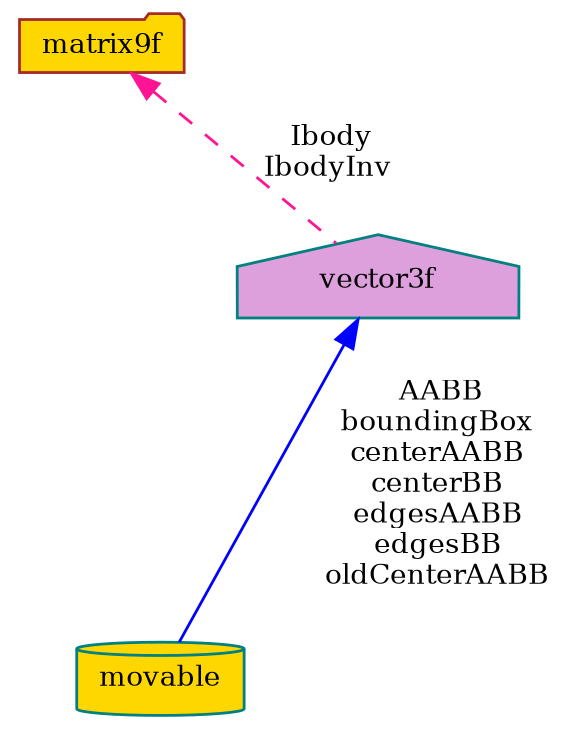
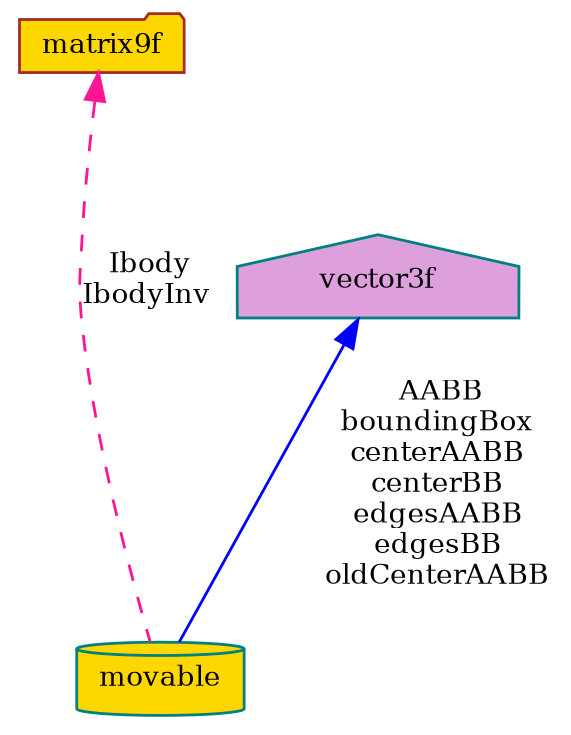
edge "vector3f" -> "matrix9f": now "movable" -> "matrix9f"
